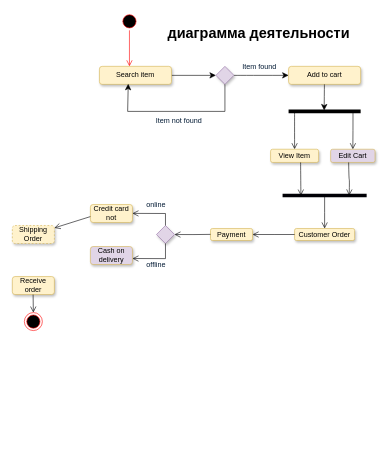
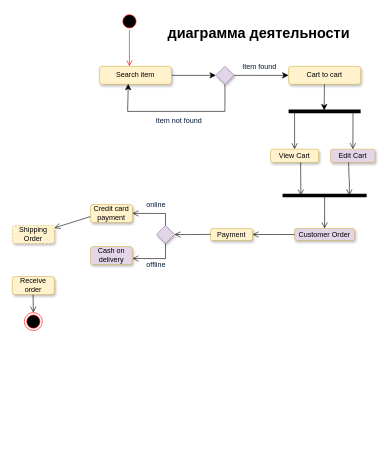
node "Add to cart": label "Add to cart" -> "Cart to cart"
node "View Item": label "View Item" -> "View Cart"
node "Credit card not": label "Credit card not" -> "Credit card payment"
node "Customer Order": fillcolor #fff2cc -> #e1d5e7
